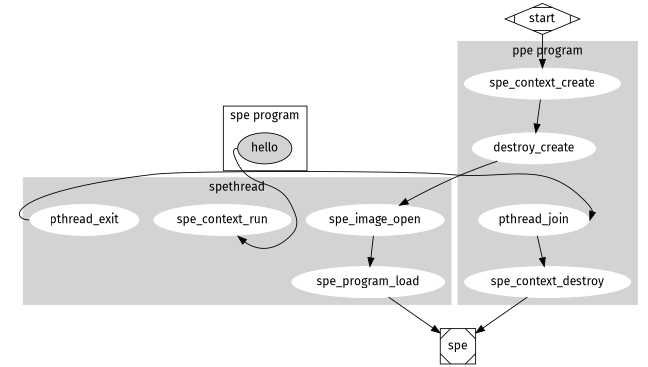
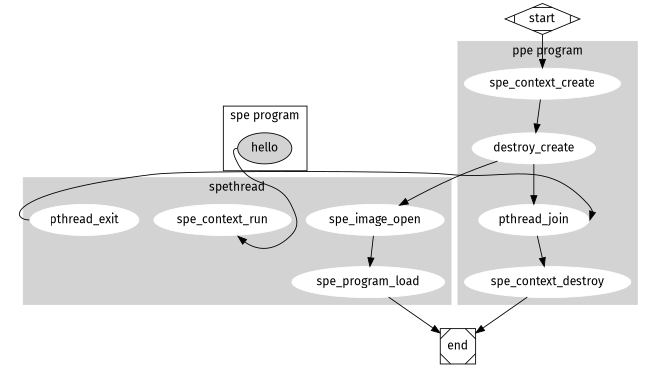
edge "destroy_create" -> "pthread_join": added
node "spe": label "spe" -> "end"
